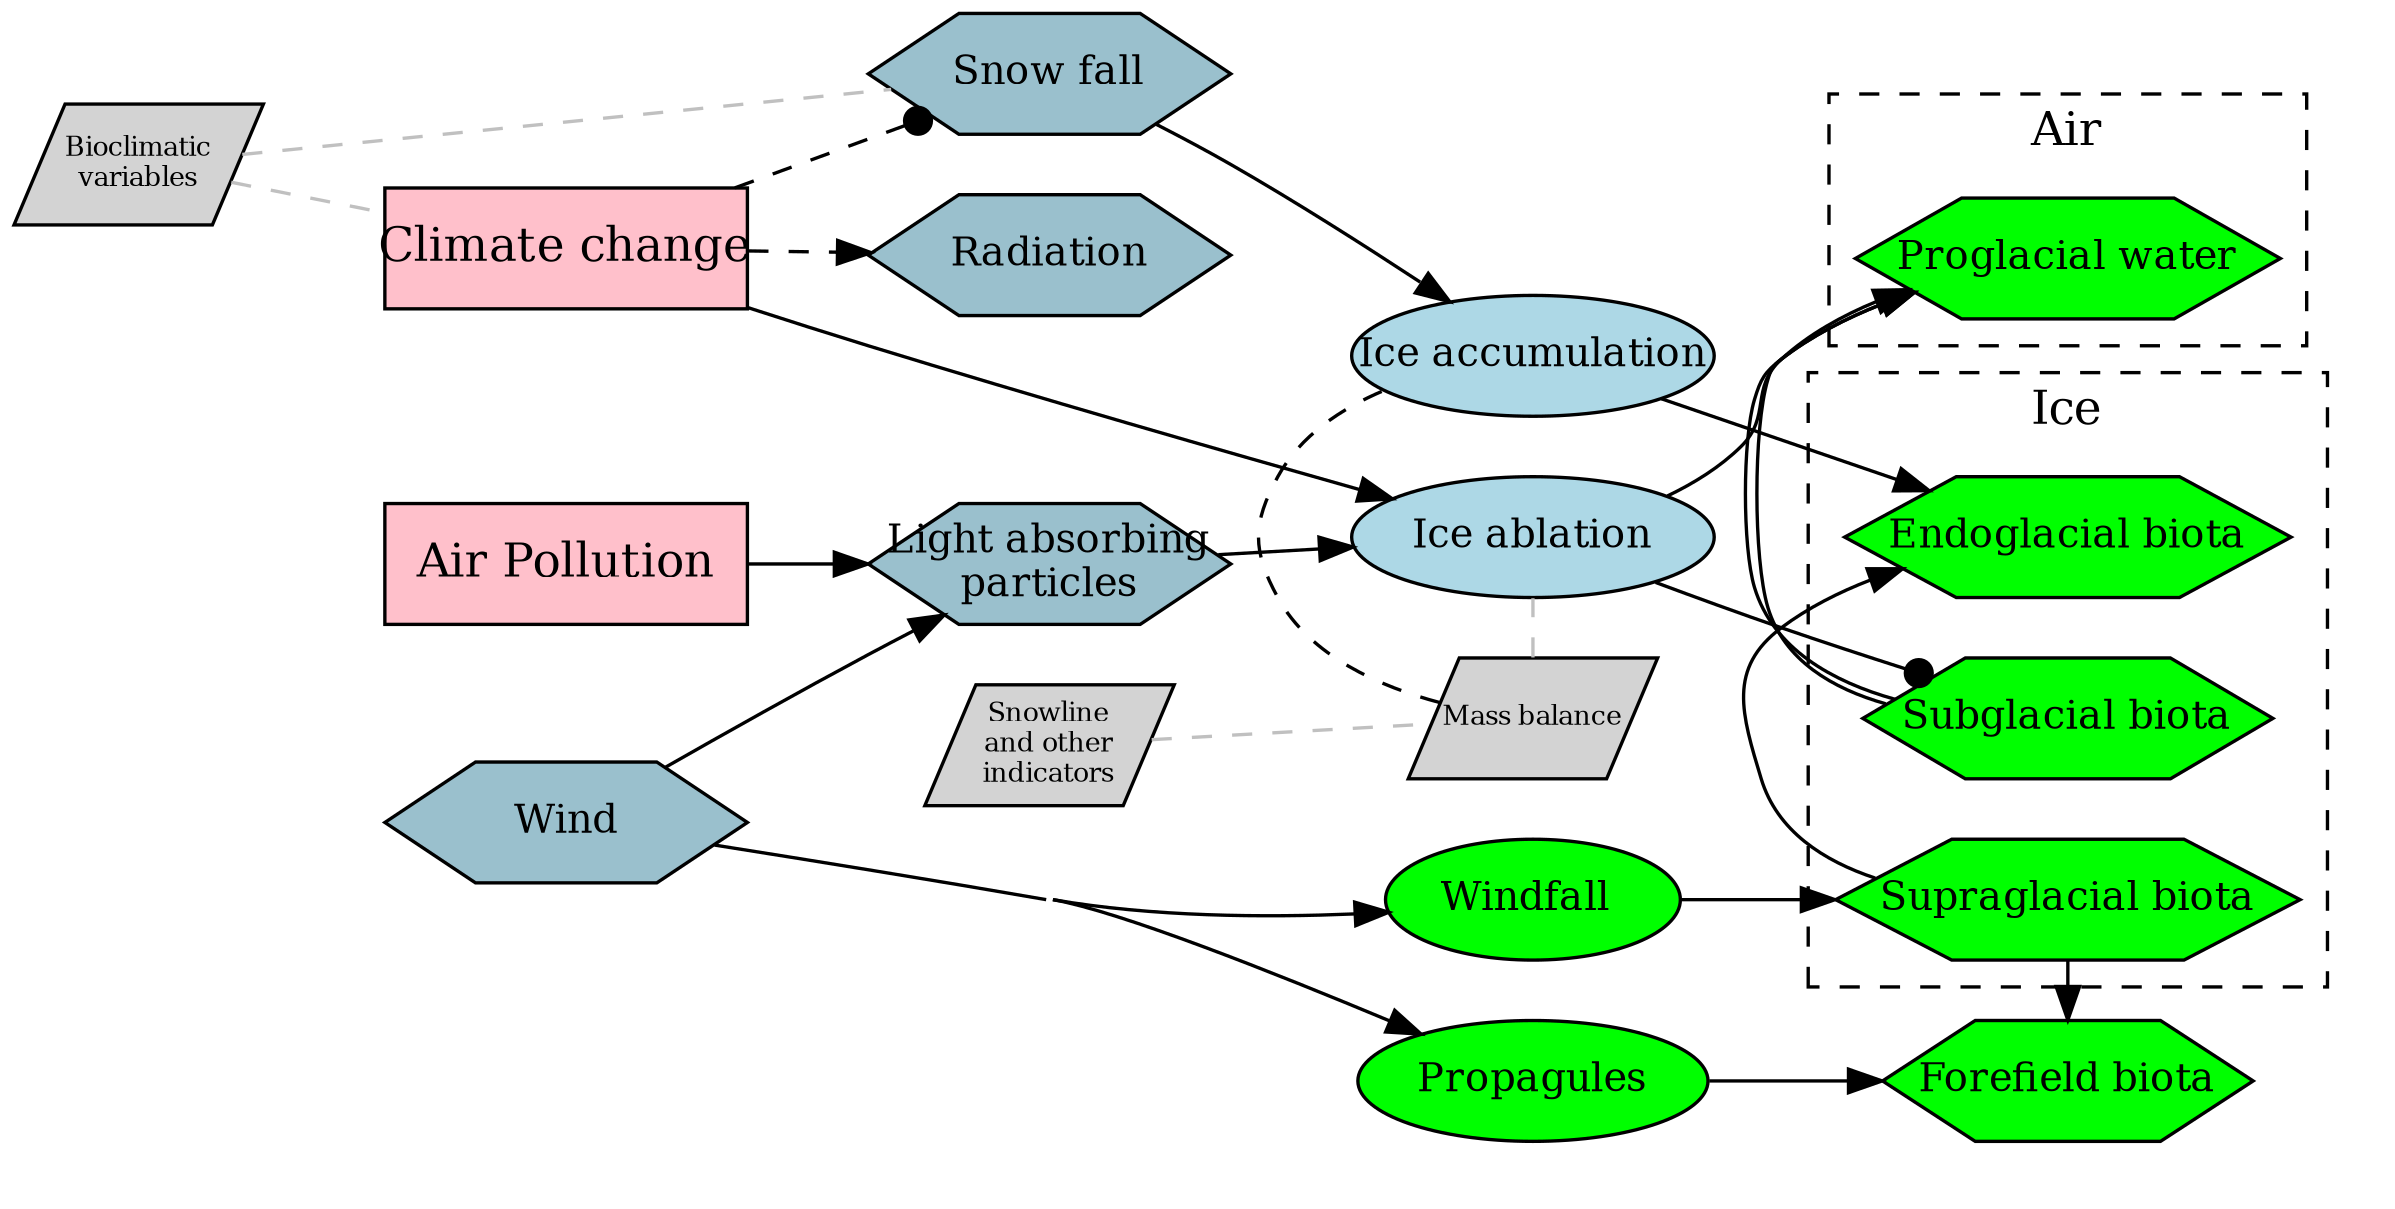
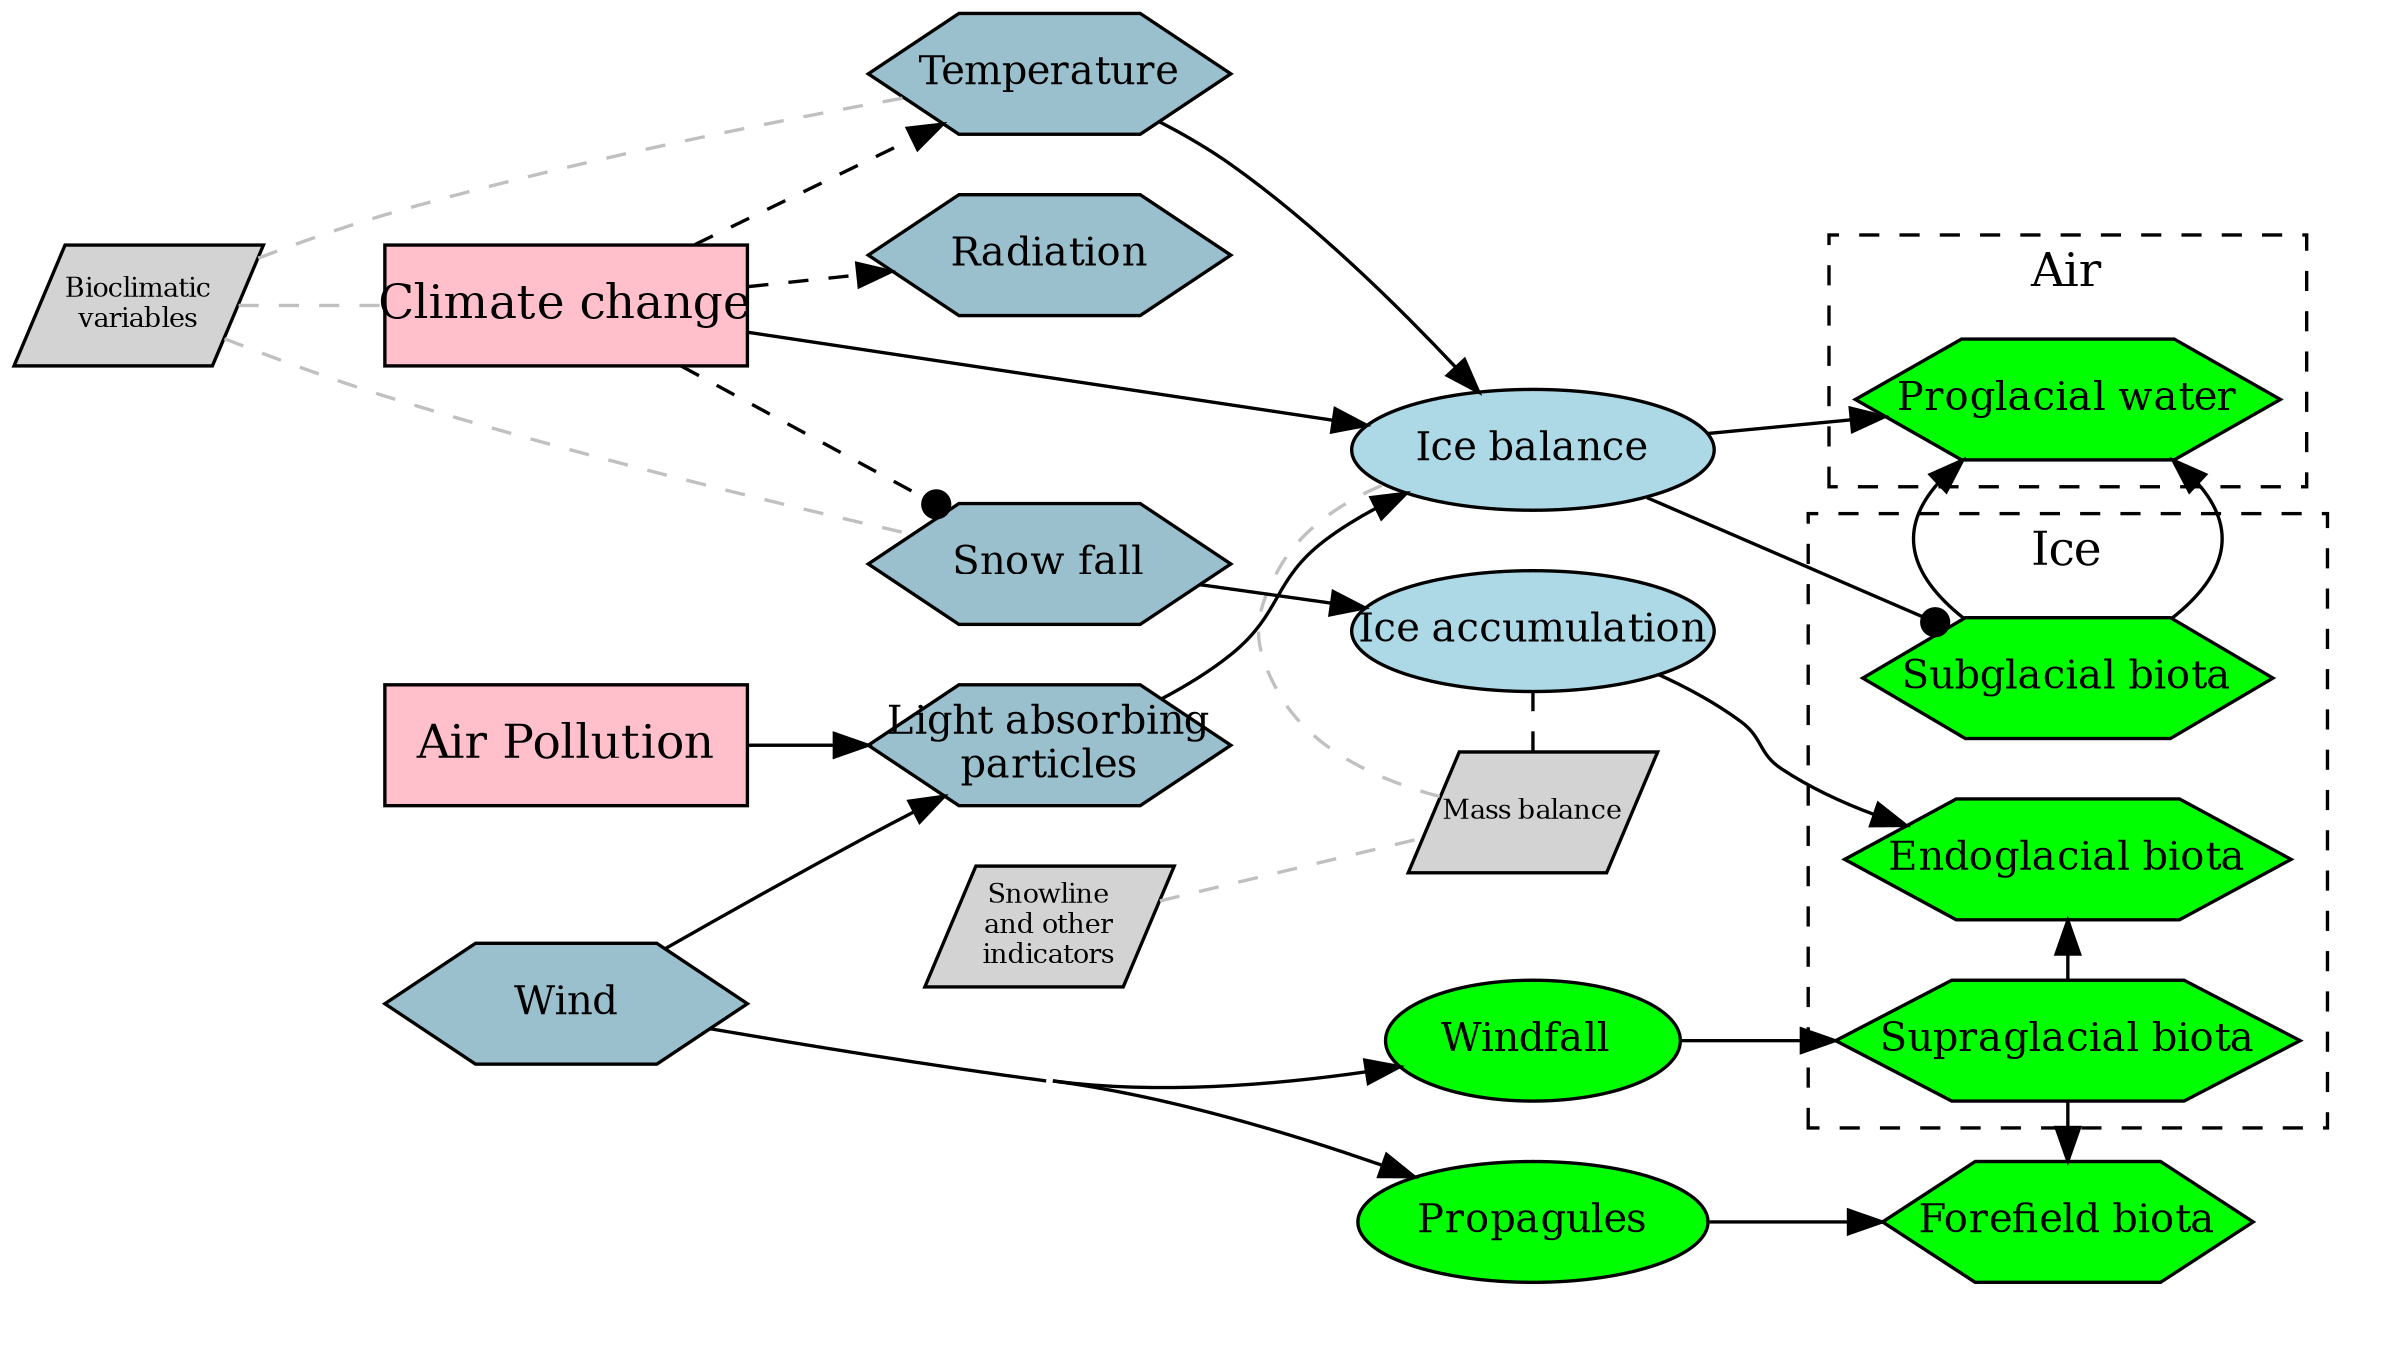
node "Temperature": added
node "Ice ablation": label "Ice ablation" -> "Ice balance"
